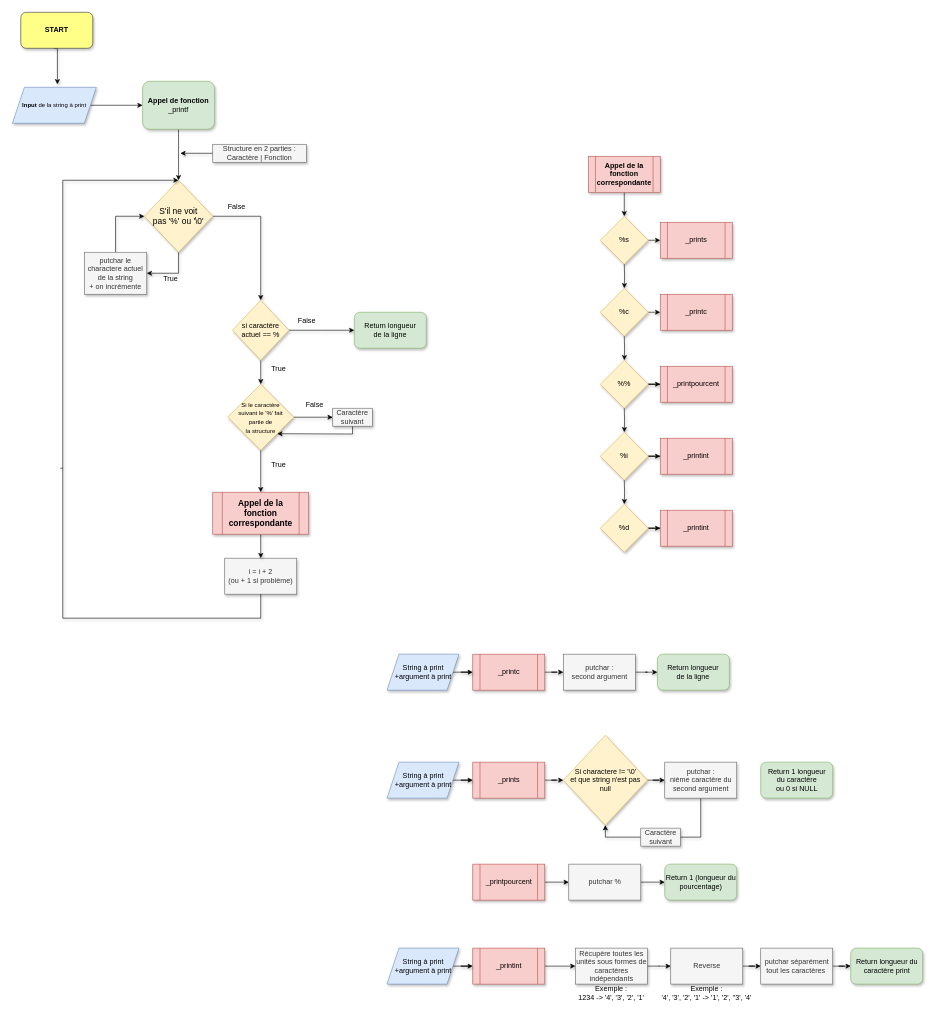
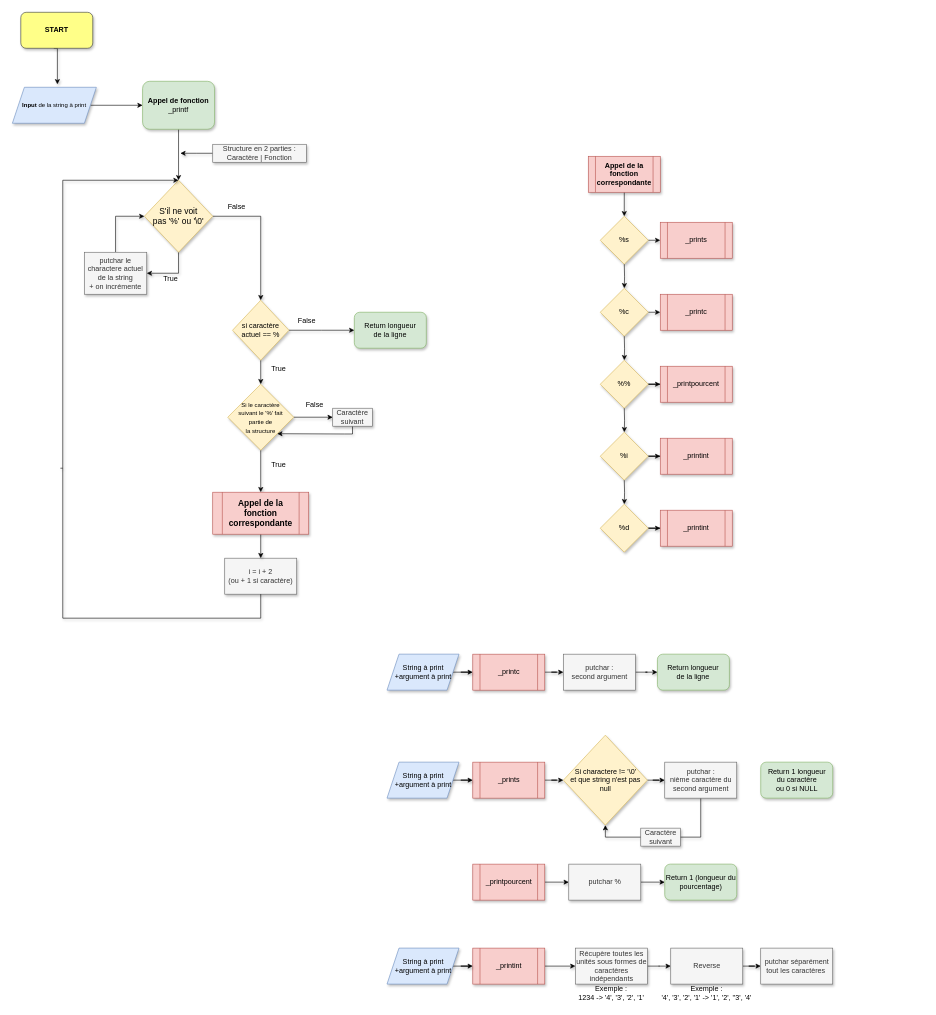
node "i = i + 2 (ou + 1 si problème)": label "i = i + 2 (ou + 1 si problème)" -> "i = i + 2 (ou + 1 si caractère)"
edge "putchar séparément tout les caractères" -> "Return longueur du caractère print": removed
node "Return longueur du caractère print": removed
